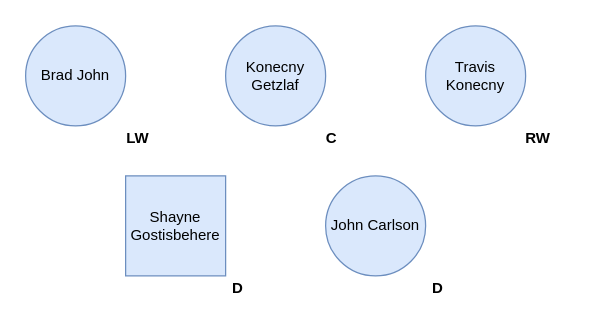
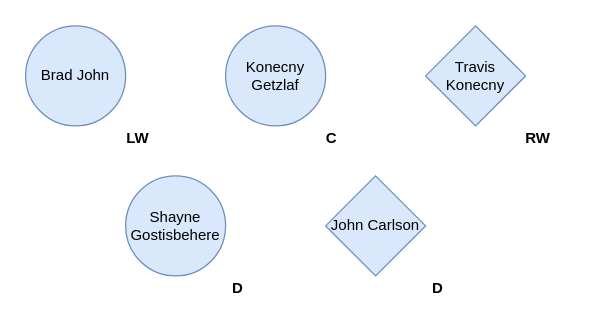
node "Travis Konecny": shape ellipse -> diamond
node "Shayne Gostisbehere": shape rectangle -> ellipse
node "John Carlson": shape ellipse -> diamond
